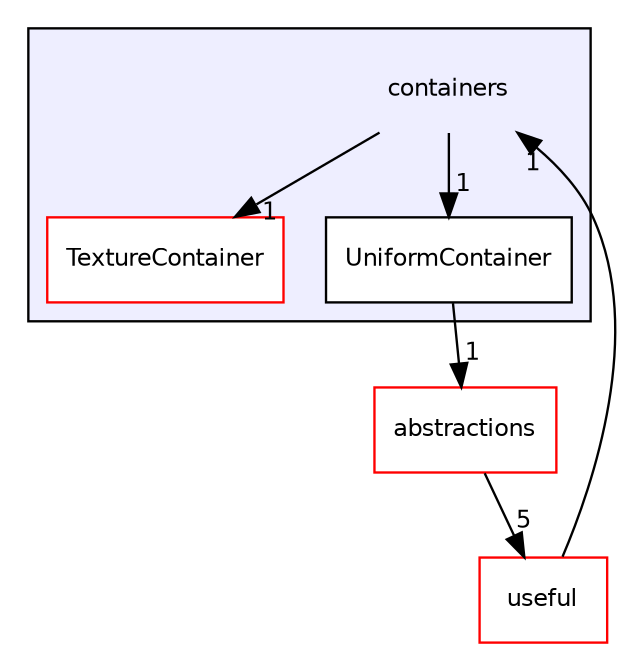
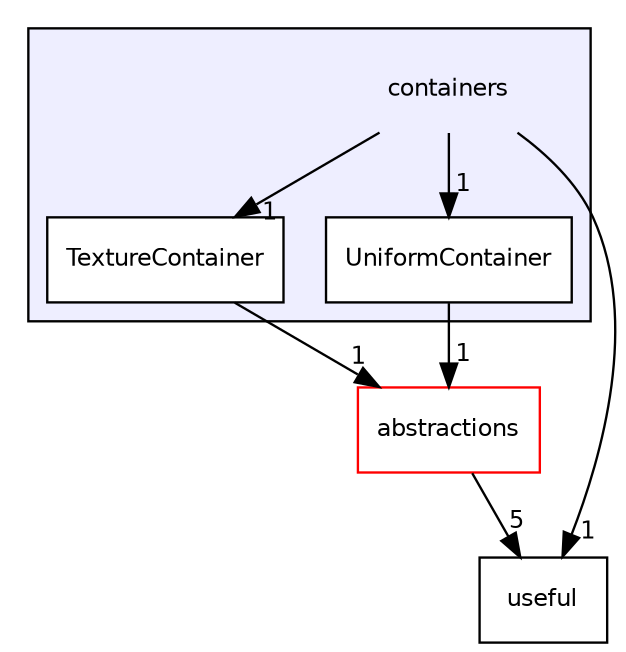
node "TextureContainer": color red -> black
edge "TextureContainer" -> "abstractions": added
edge "useful" -> "containers": reversed
node "useful": color red -> black
